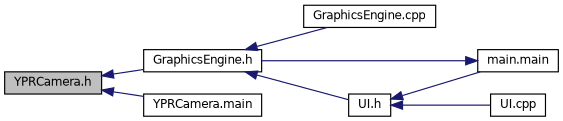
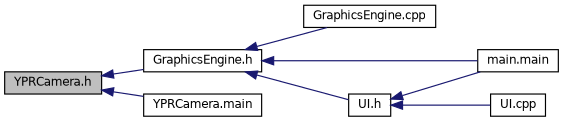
edge "GraphicsEngine.h" -> "main.main": reversed
